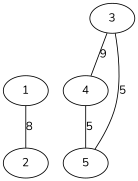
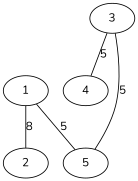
edge "3" -- "4": label "9" -> "5"
edge "4" -- "5": now "1" -- "5"
